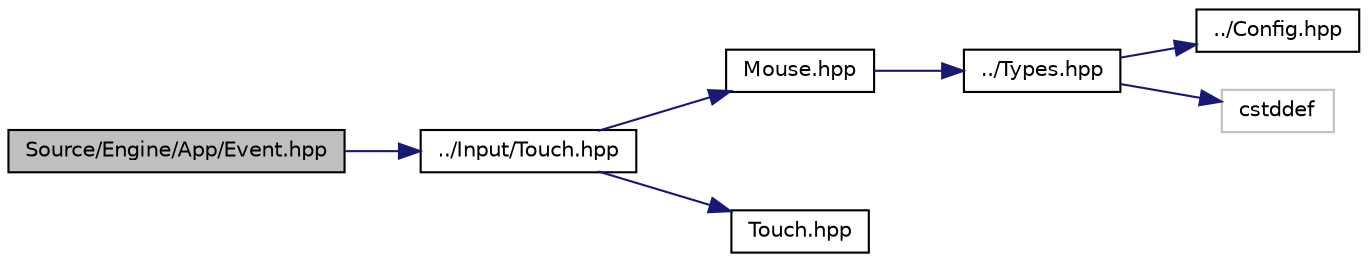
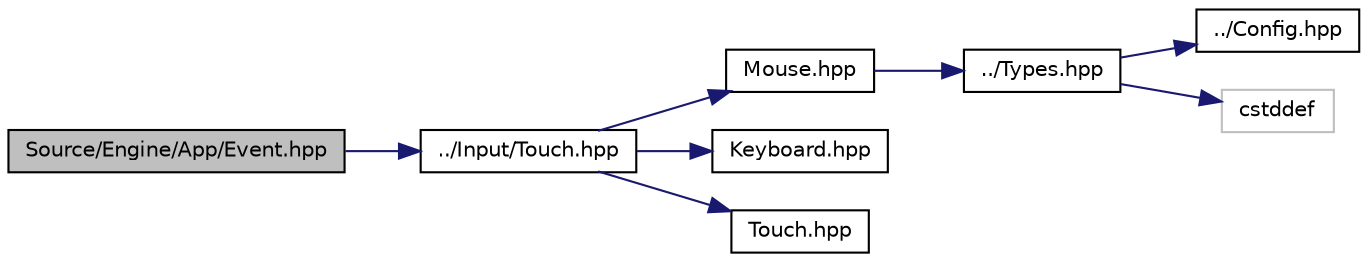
node "Keyboard.hpp": added
